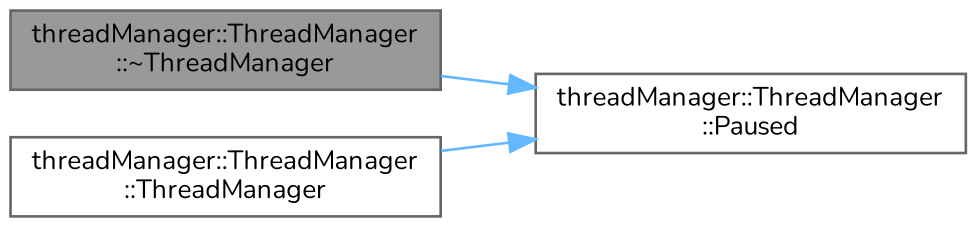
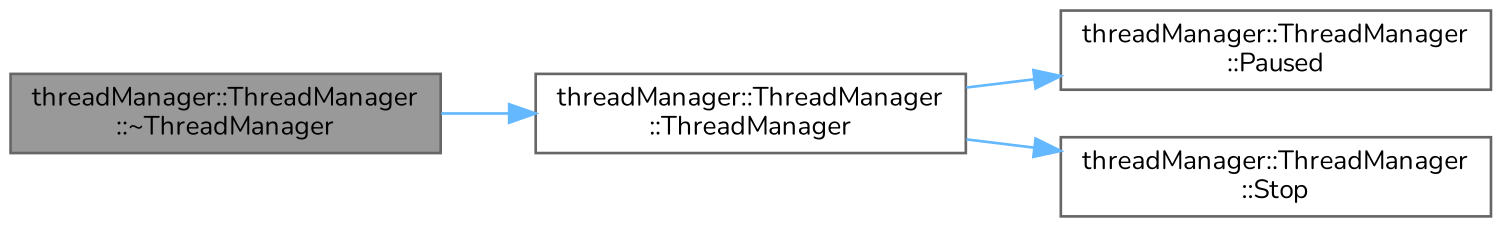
edge "threadManager::ThreadManager ::~ThreadManager" -> "threadManager::ThreadManager ::Paused": now "threadManager::ThreadManager ::~ThreadManager" -> "threadManager::ThreadManager ::ThreadManager"
node "threadManager::ThreadManager ::Stop": added
